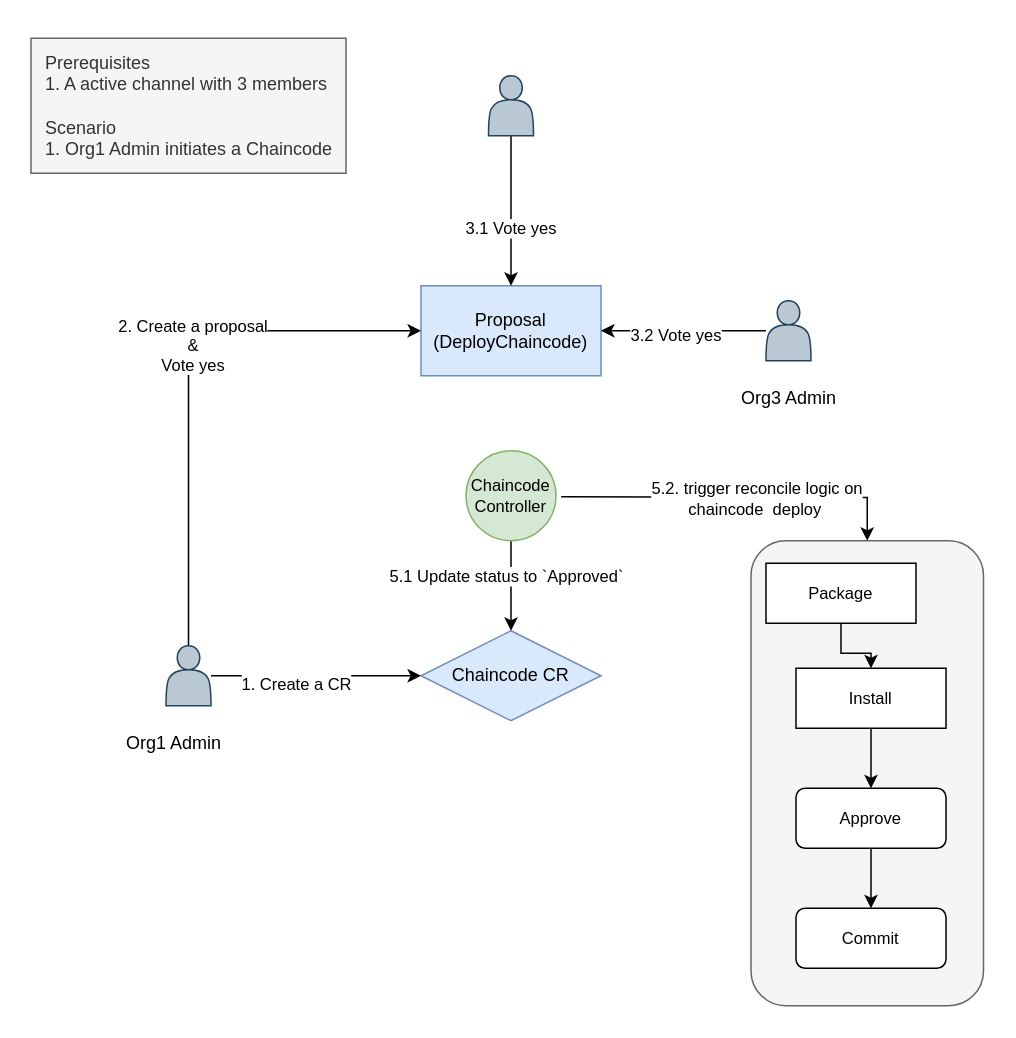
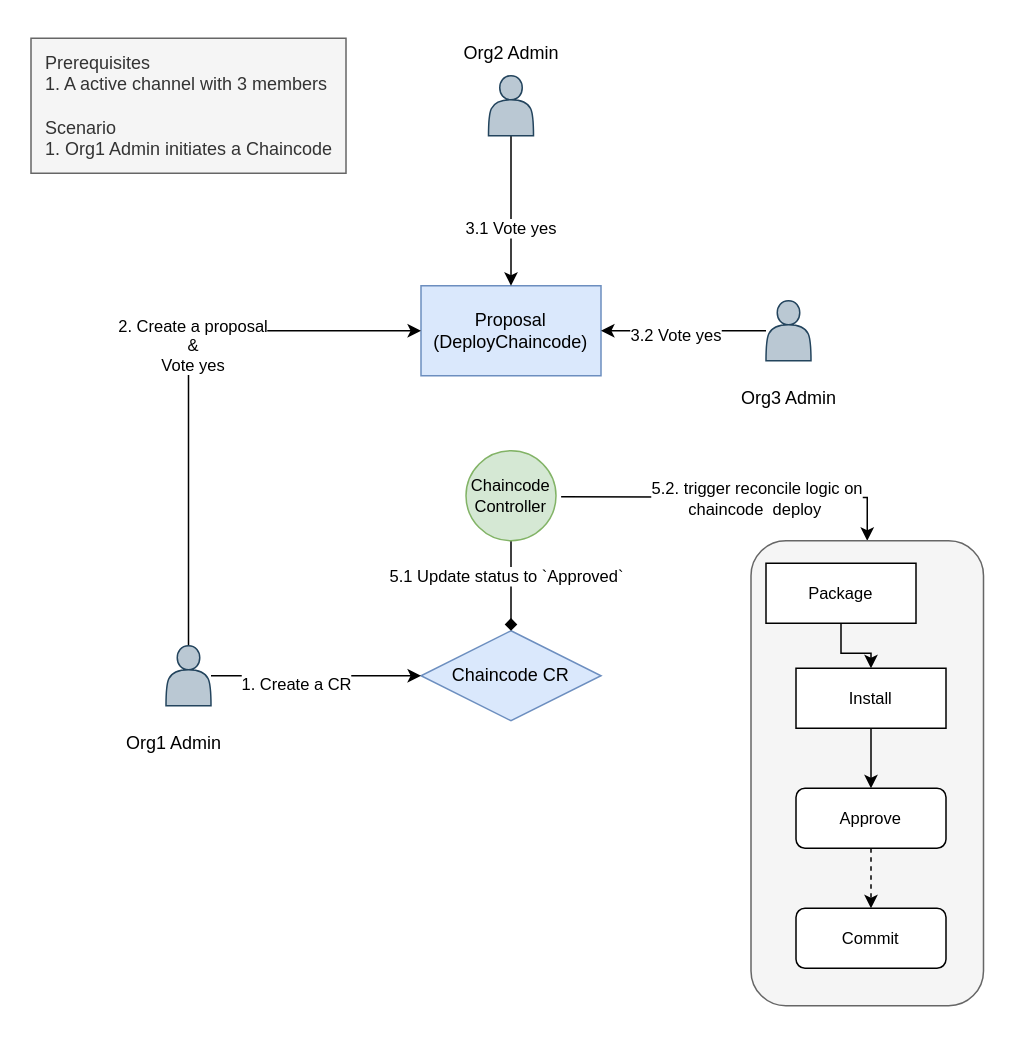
node "Org2 Admin": added
edge "Chaincode Controller" -> "Chaincode CR": arrowhead classic -> diamond
edge "Approve" -> "Commit": style solid -> dashed
